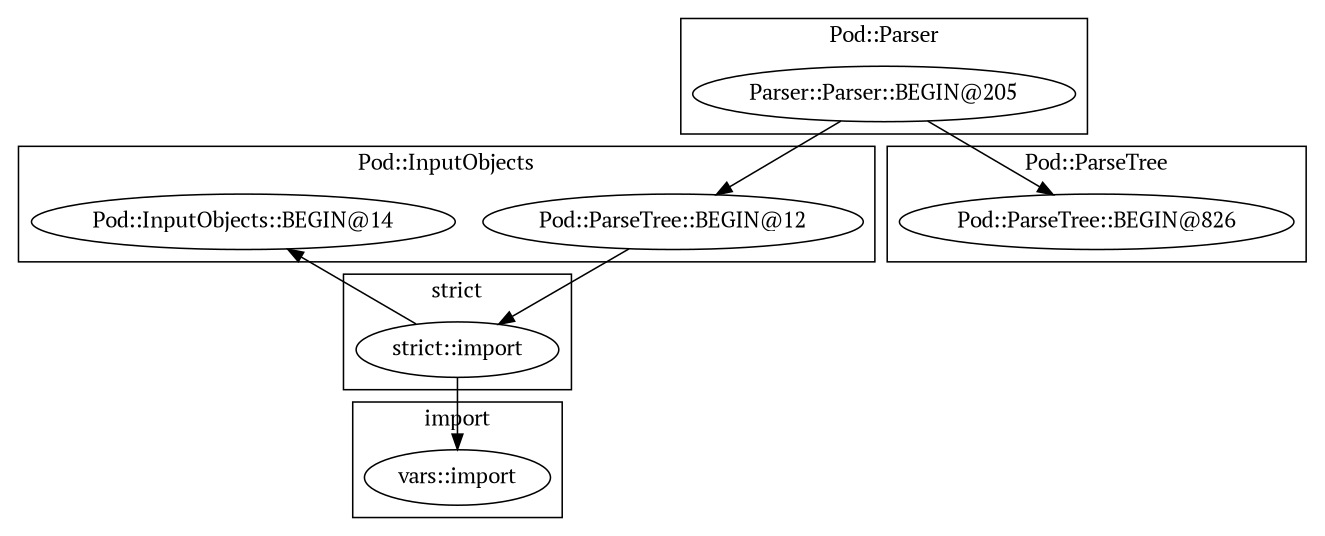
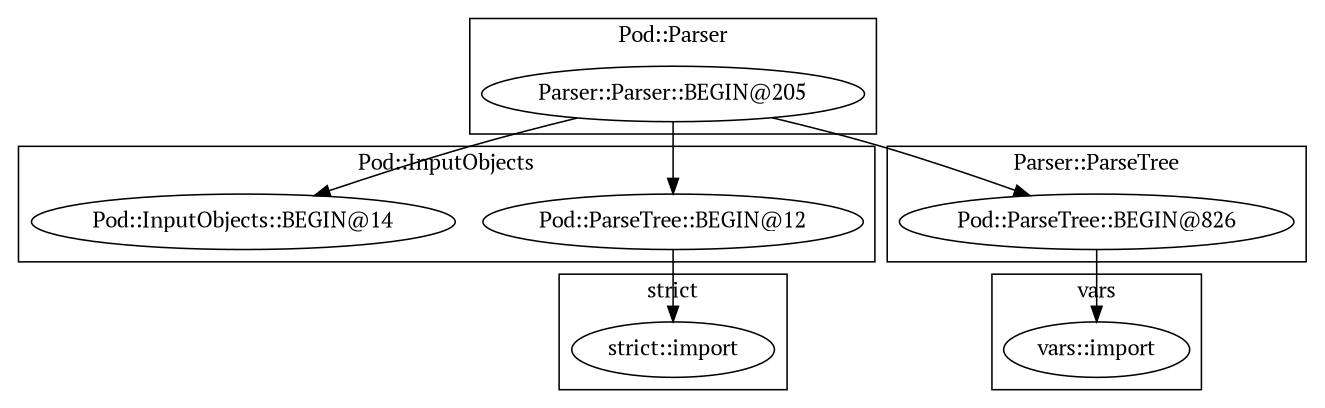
cluster "Pod::ParseTree": label "Pod::ParseTree" -> "Parser::ParseTree"
edge "strict::import" -> "Pod::InputObjects::BEGIN@14": now "Parser::Parser::BEGIN@205" -> "Pod::InputObjects::BEGIN@14"
edge "strict::import" -> "vars::import": now "Pod::ParseTree::BEGIN@826" -> "vars::import"
cluster "import": label "import" -> "vars"
